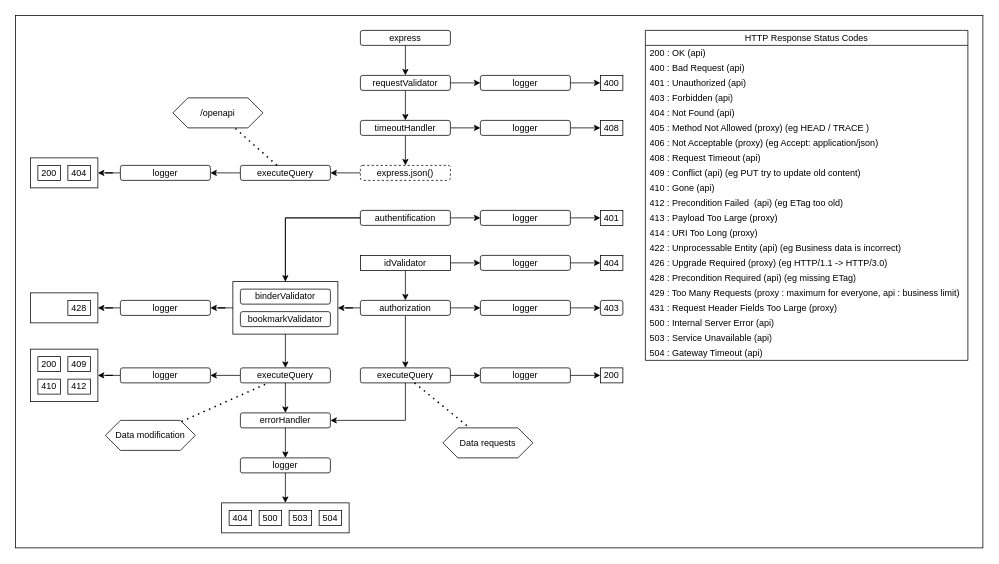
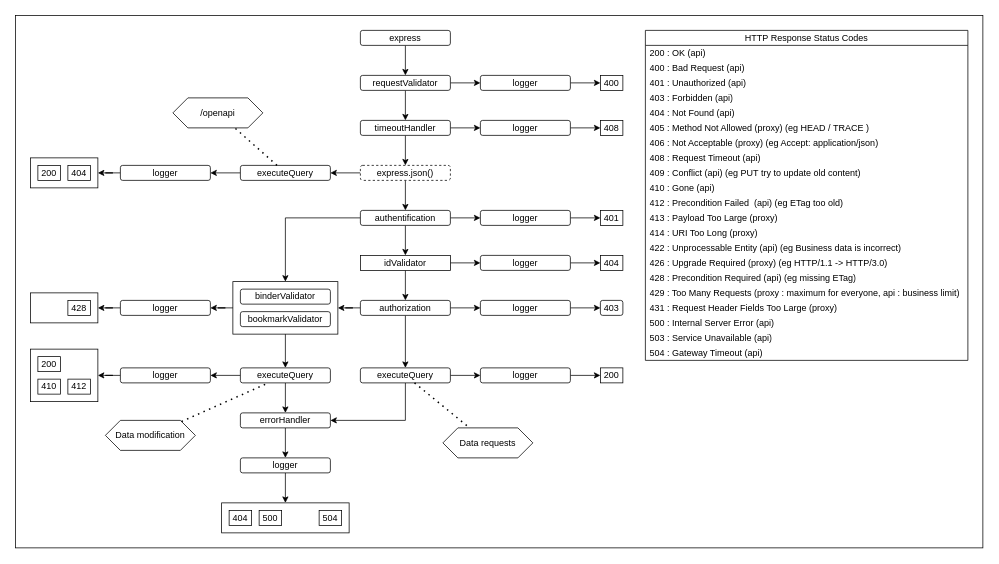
edge "express.json()" -> "authentification": added
edge "authentification" -> "binderValidator": now "authentification" -> "idValidator"
node "409": removed
node "503": removed
